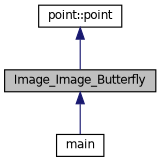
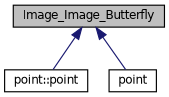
edge "Image_Image_Butterfly" -> "point::point": reversed
node "main": label "main" -> "point"
